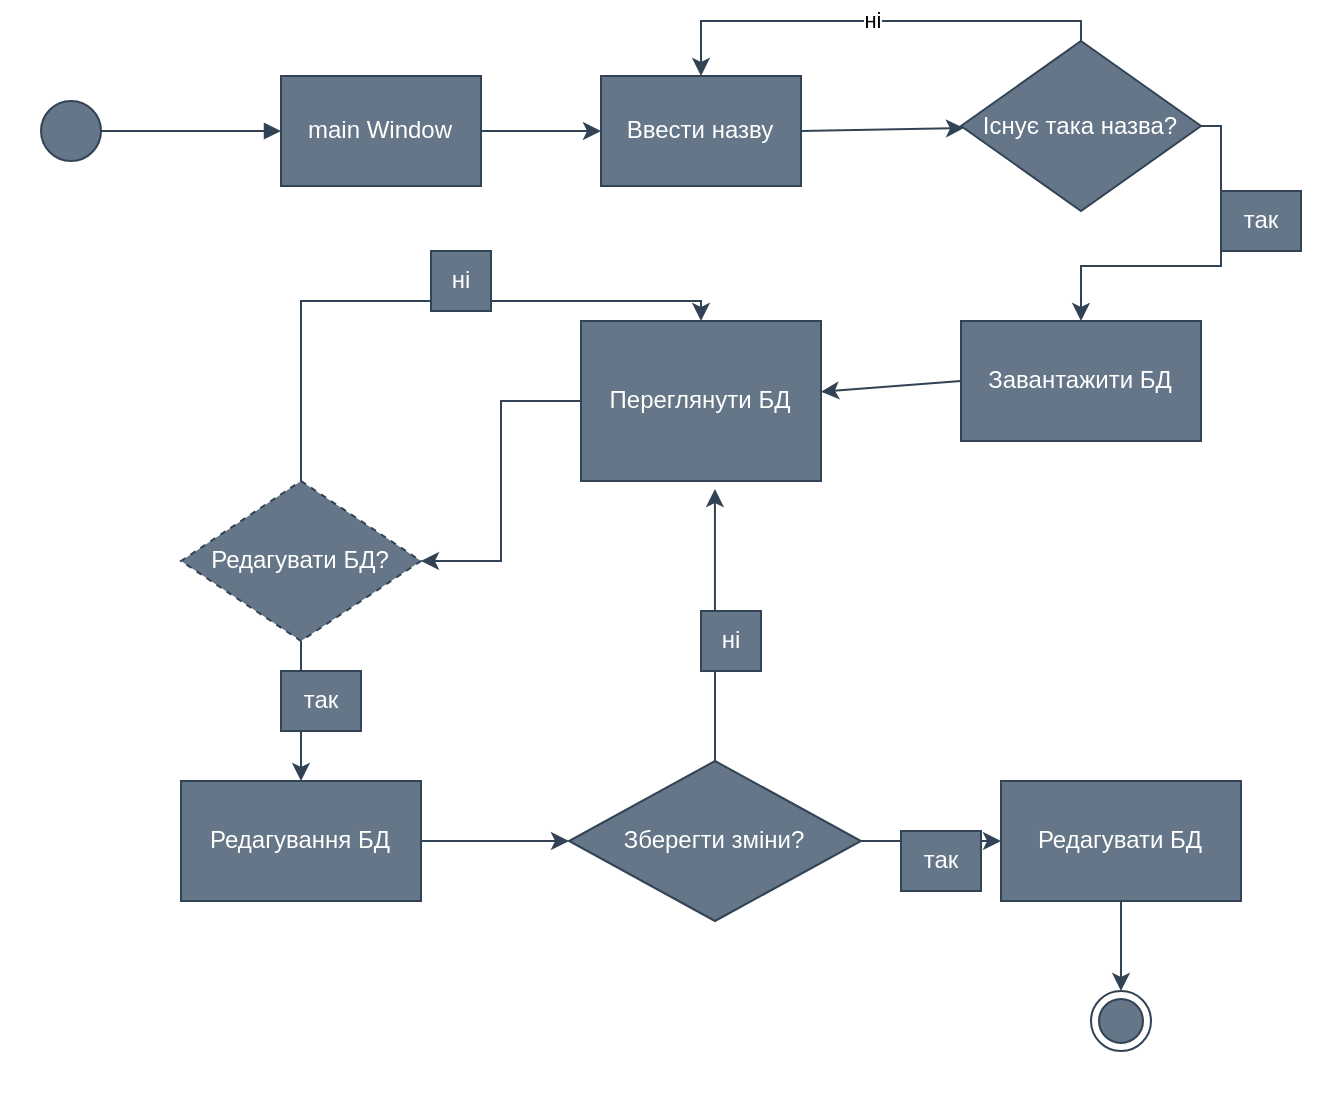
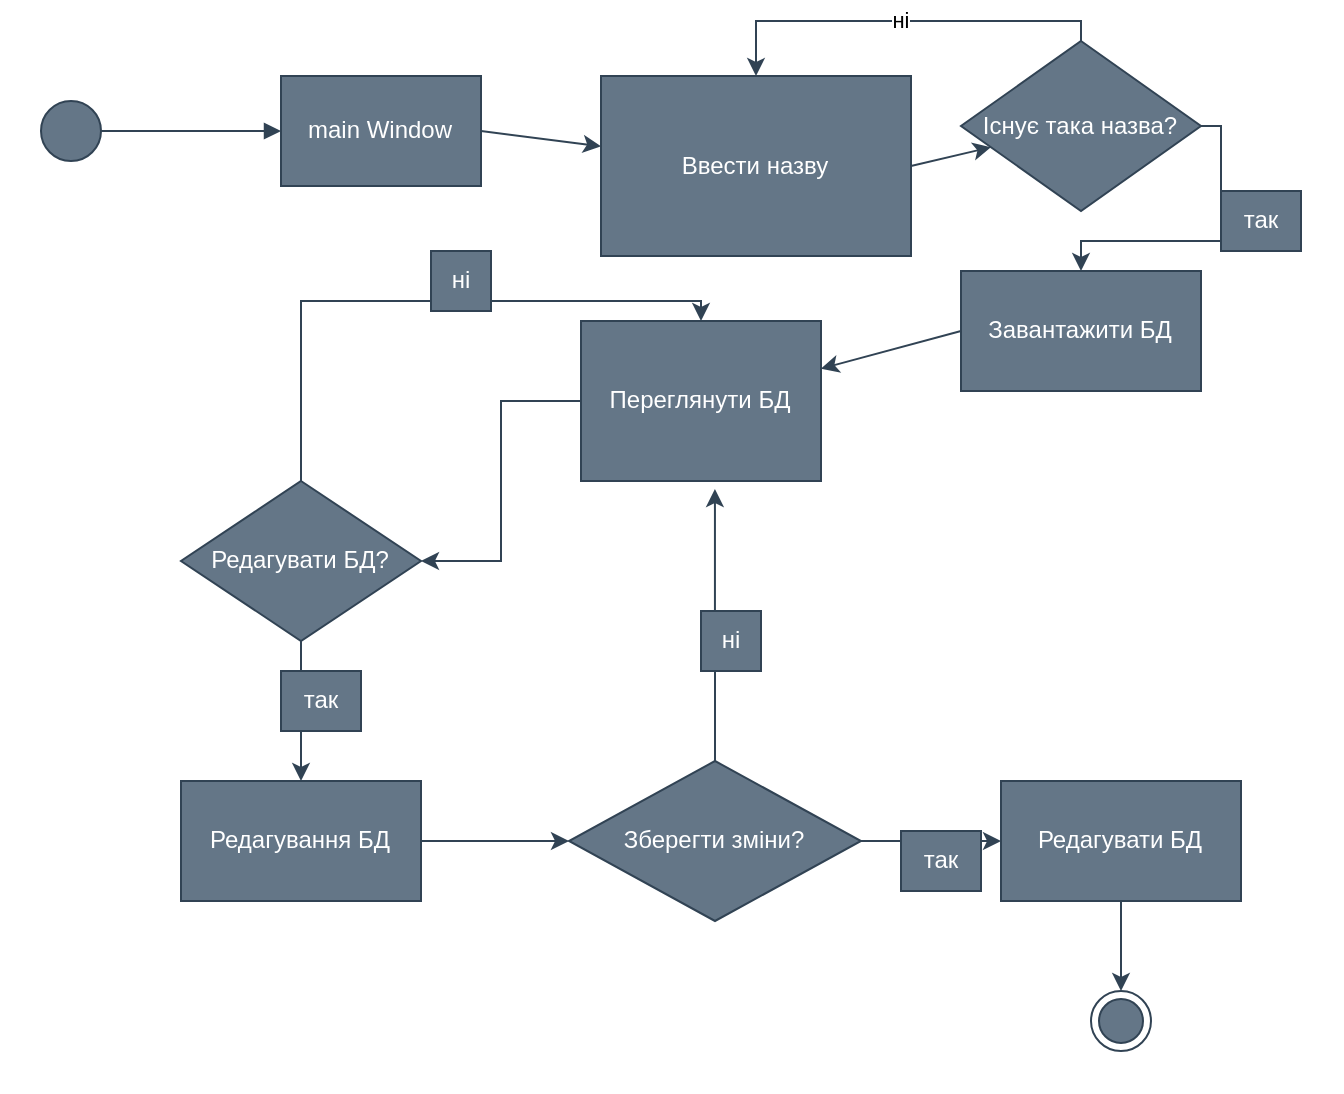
node "Ввести назву": size 200x110 -> 310x180
node "Завантажити БД": moved (1081, 381) -> (1081, 331)
node "Редагувати БД?": style dashed -> solid
